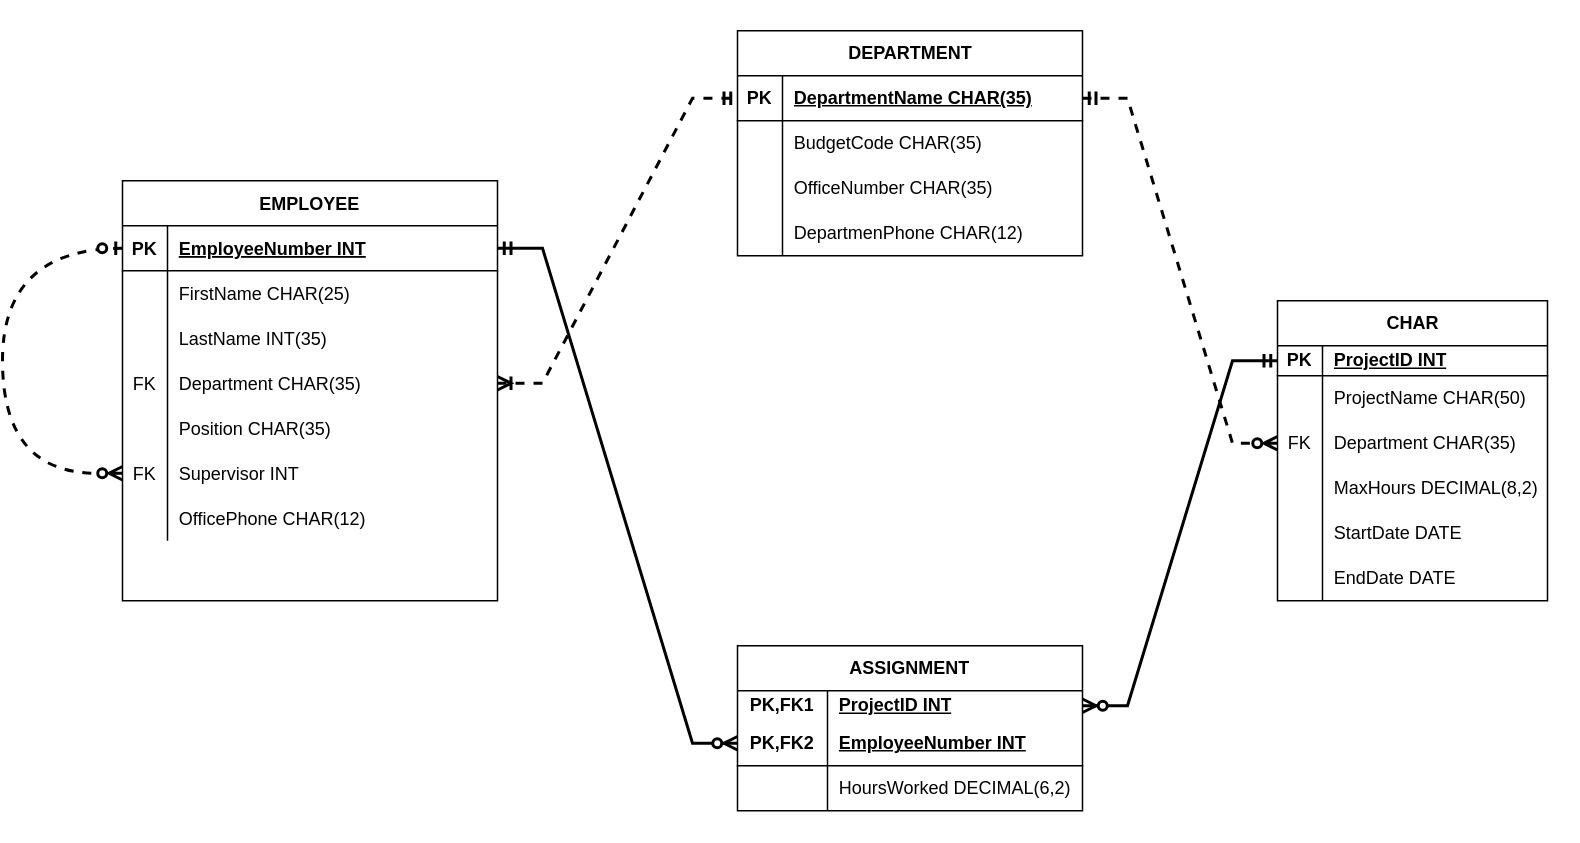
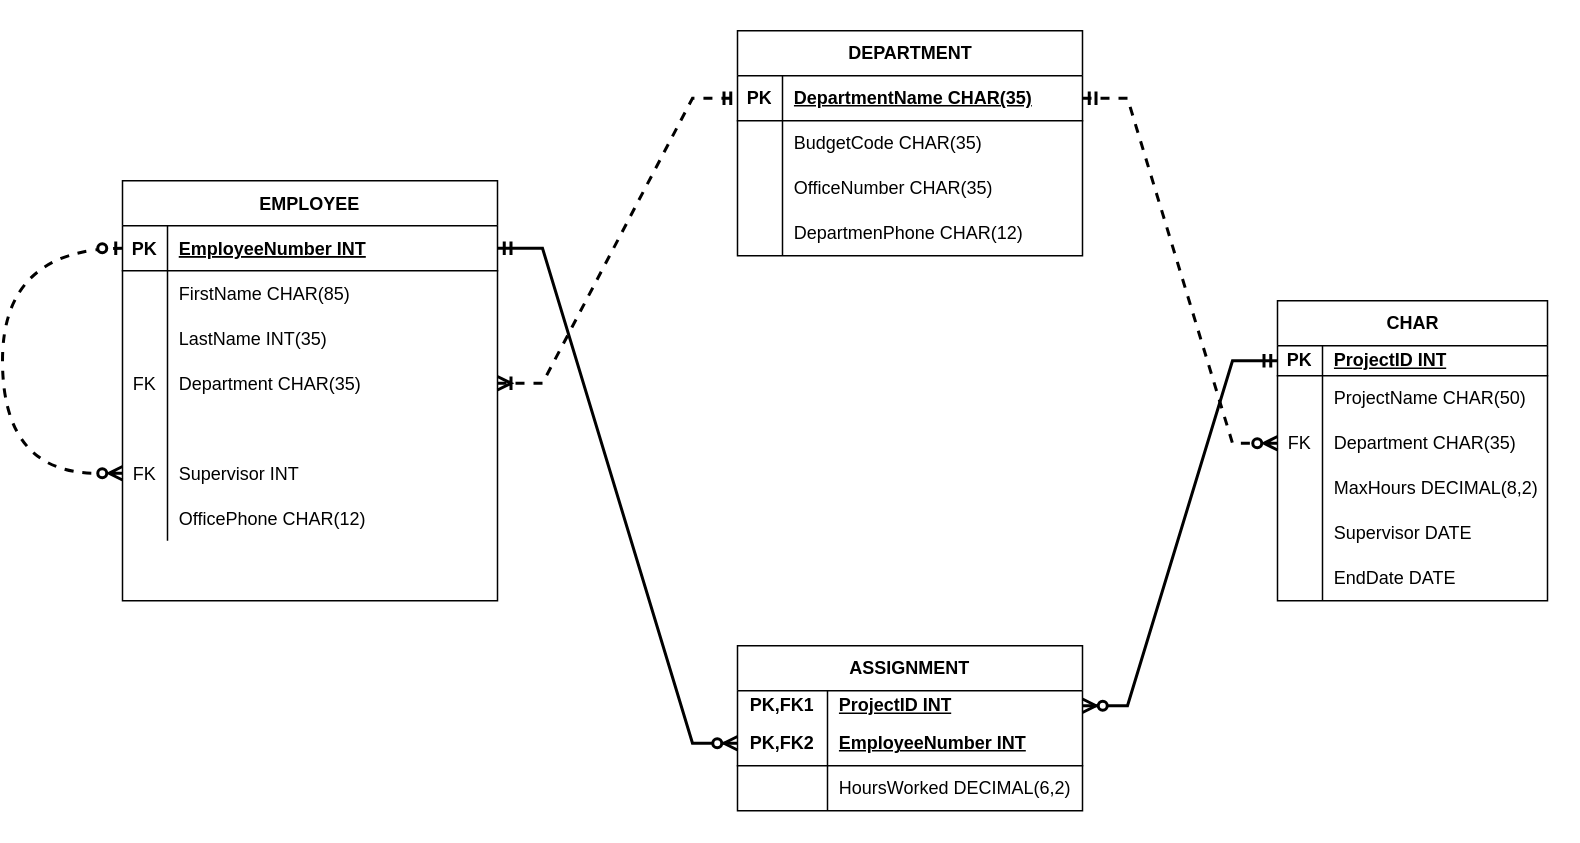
node "FirstName CHAR(25)": label "FirstName CHAR(25)" -> "FirstName CHAR(85)"
node "Position CHAR(35)": removed
node "StartDate DATE": label "StartDate DATE" -> "Supervisor DATE"
